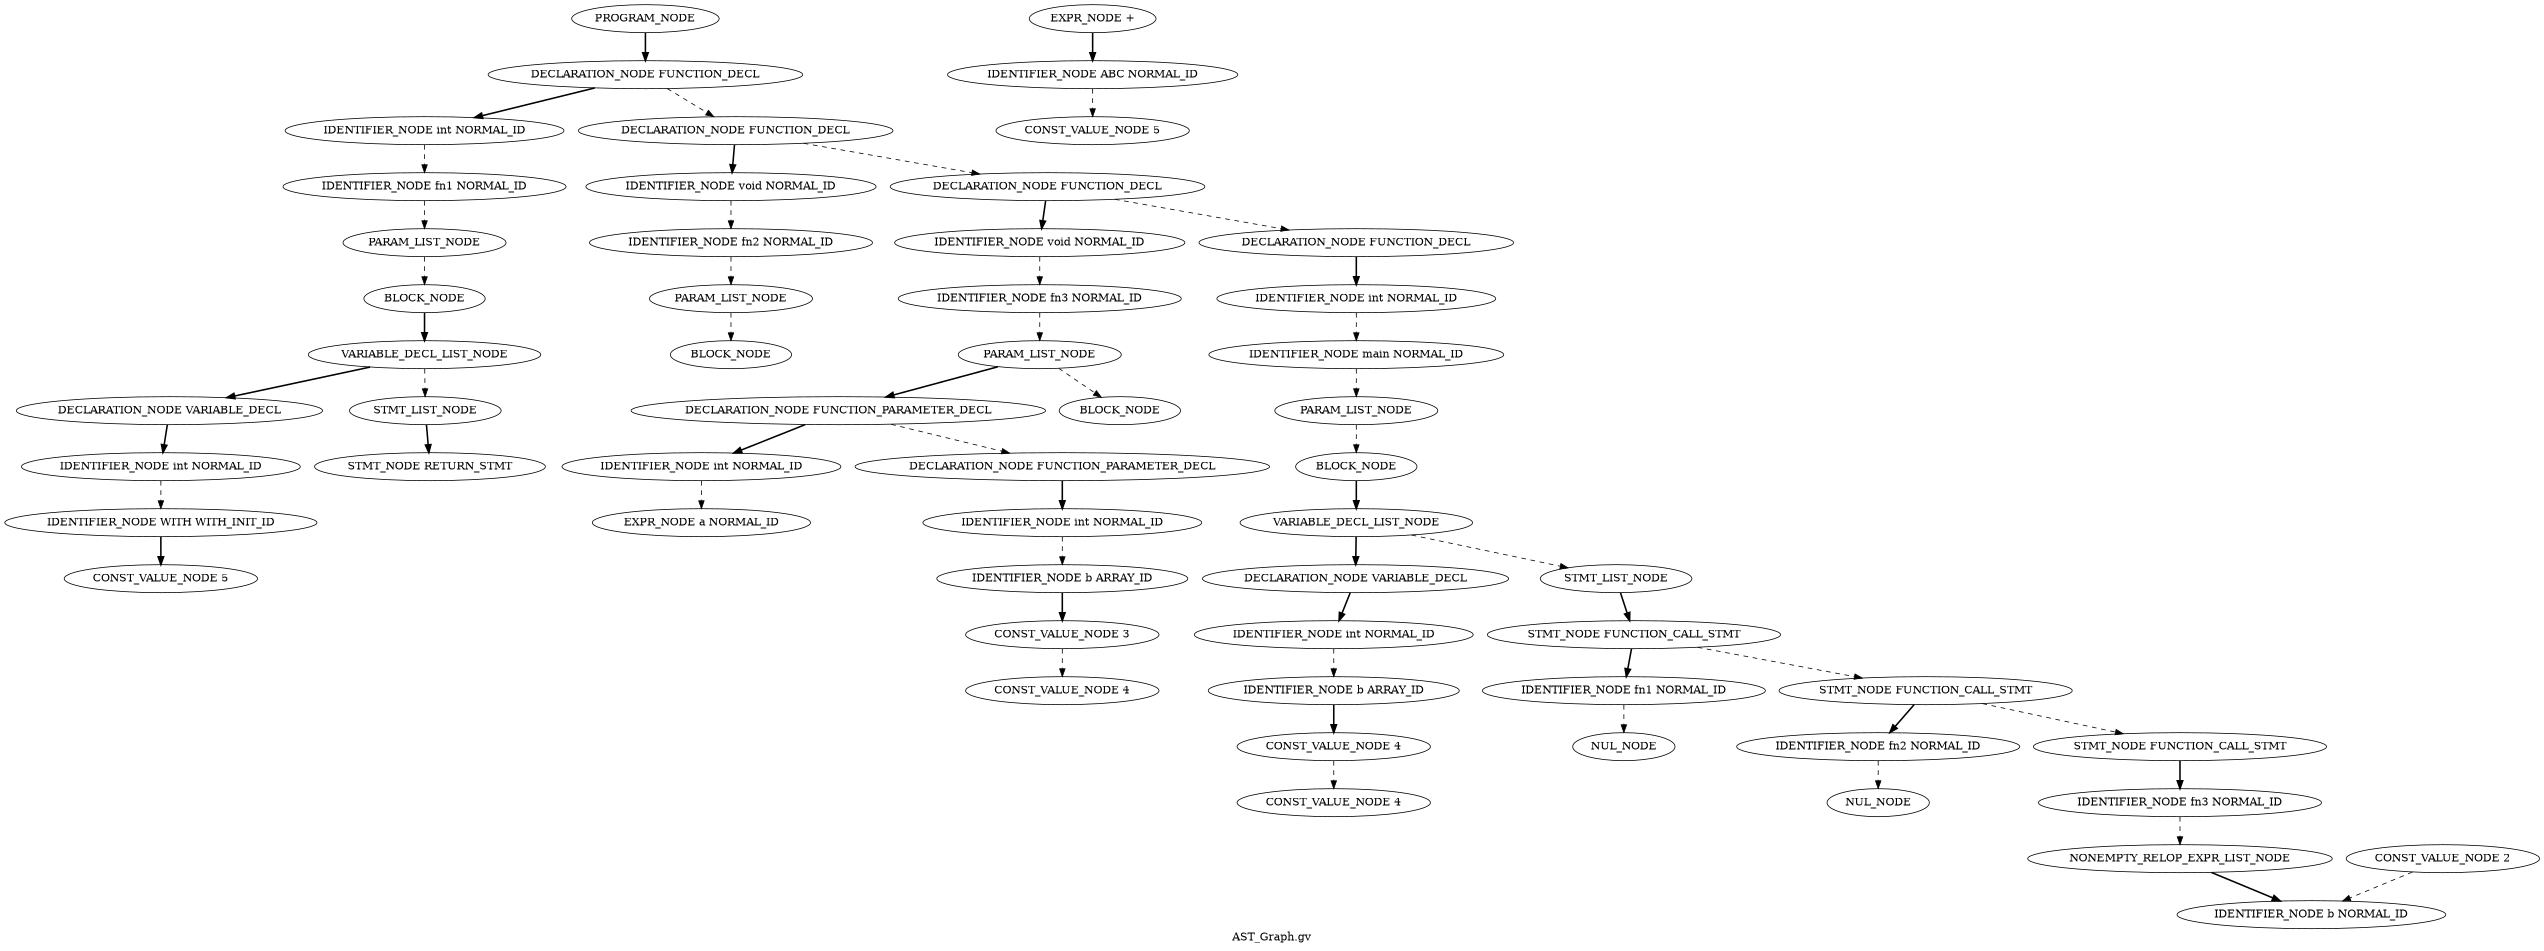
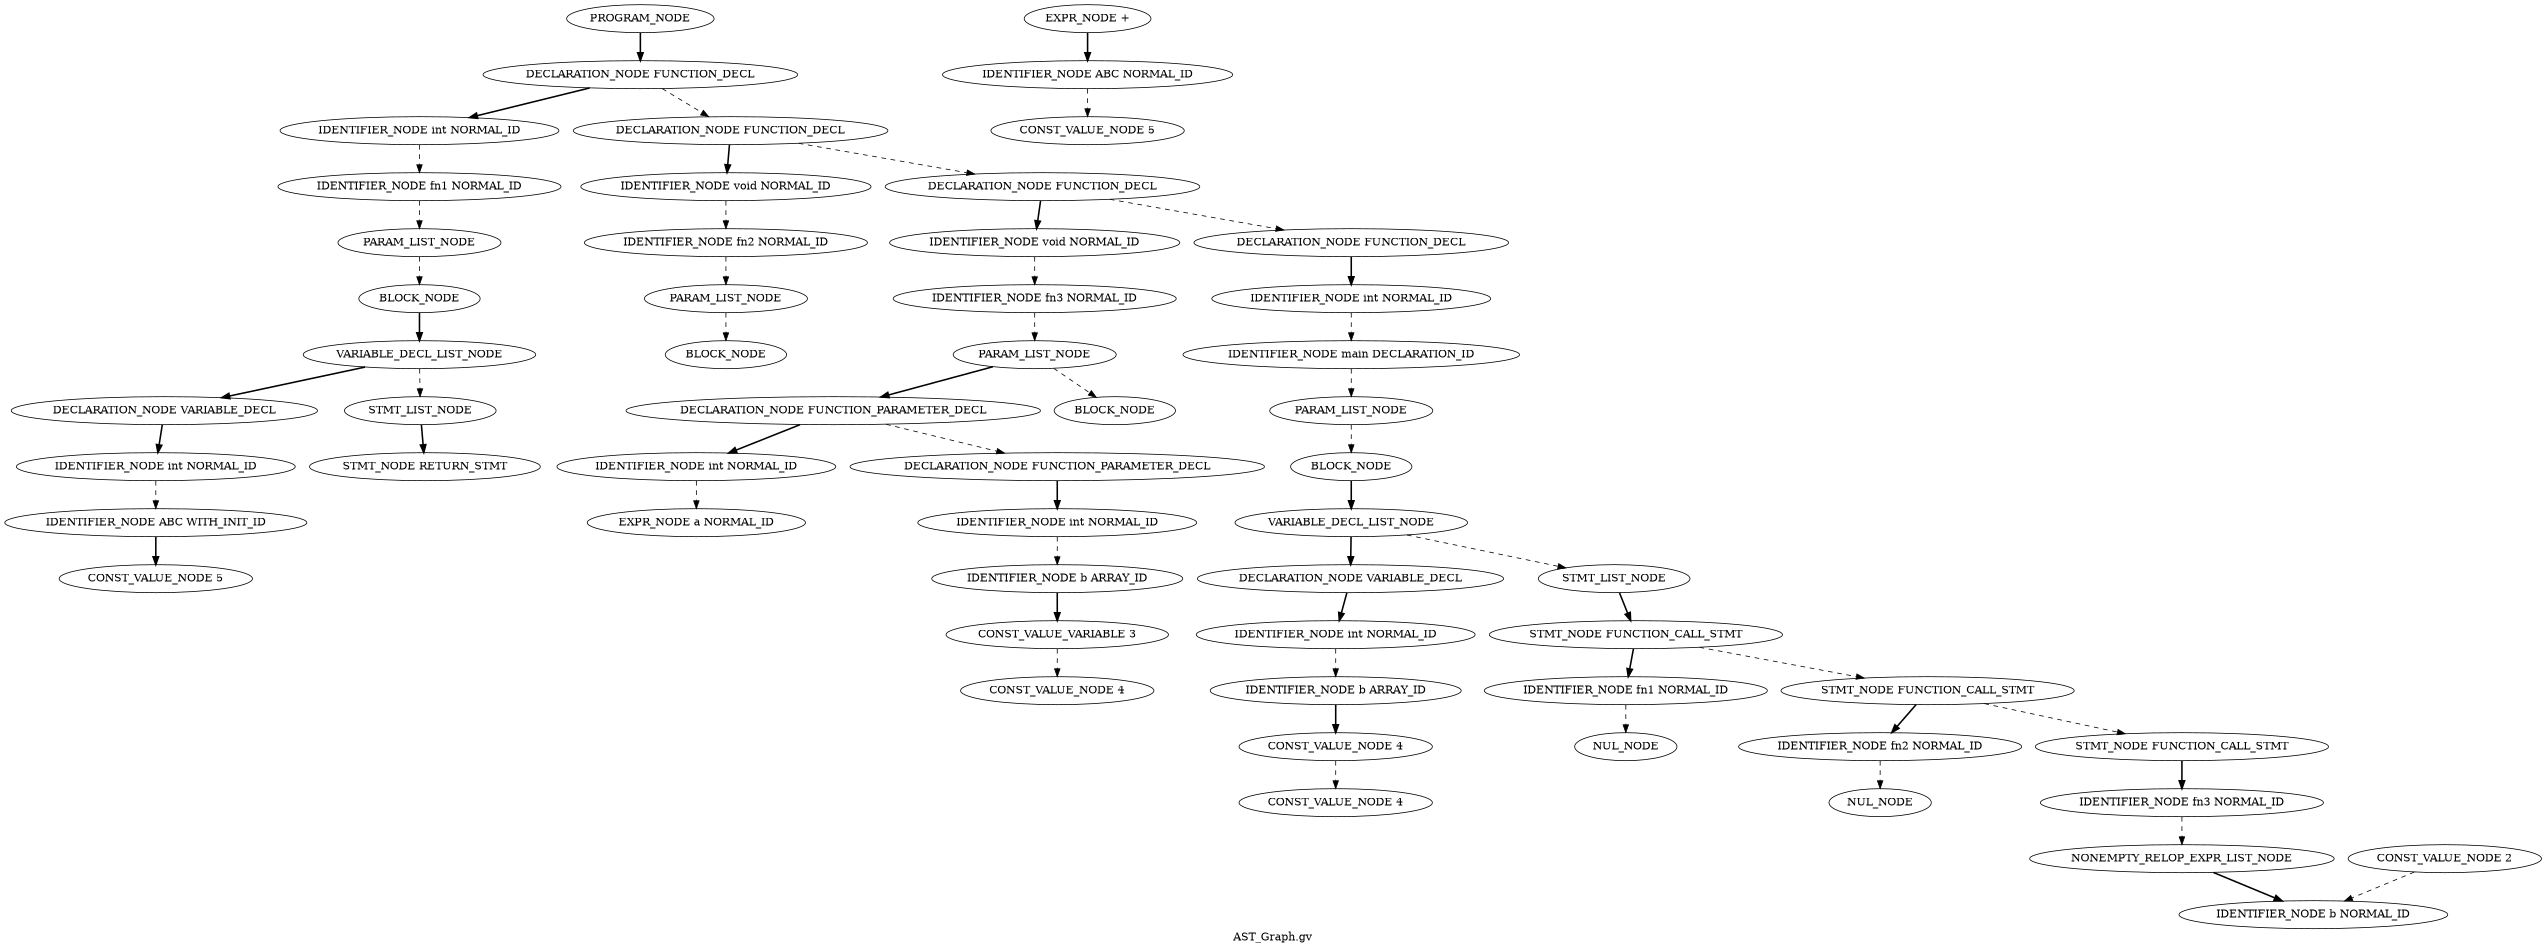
node "IDENTIFIER_NODE main NORMAL_ID": label "IDENTIFIER_NODE main NORMAL_ID" -> "IDENTIFIER_NODE main DECLARATION_ID"
node "IDENTIFIER_NODE WITH WITH_INIT_ID": label "IDENTIFIER_NODE WITH WITH_INIT_ID" -> "IDENTIFIER_NODE ABC WITH_INIT_ID"
node "CONST_VALUE_NODE 3": label "CONST_VALUE_NODE 3" -> "CONST_VALUE_VARIABLE 3"
